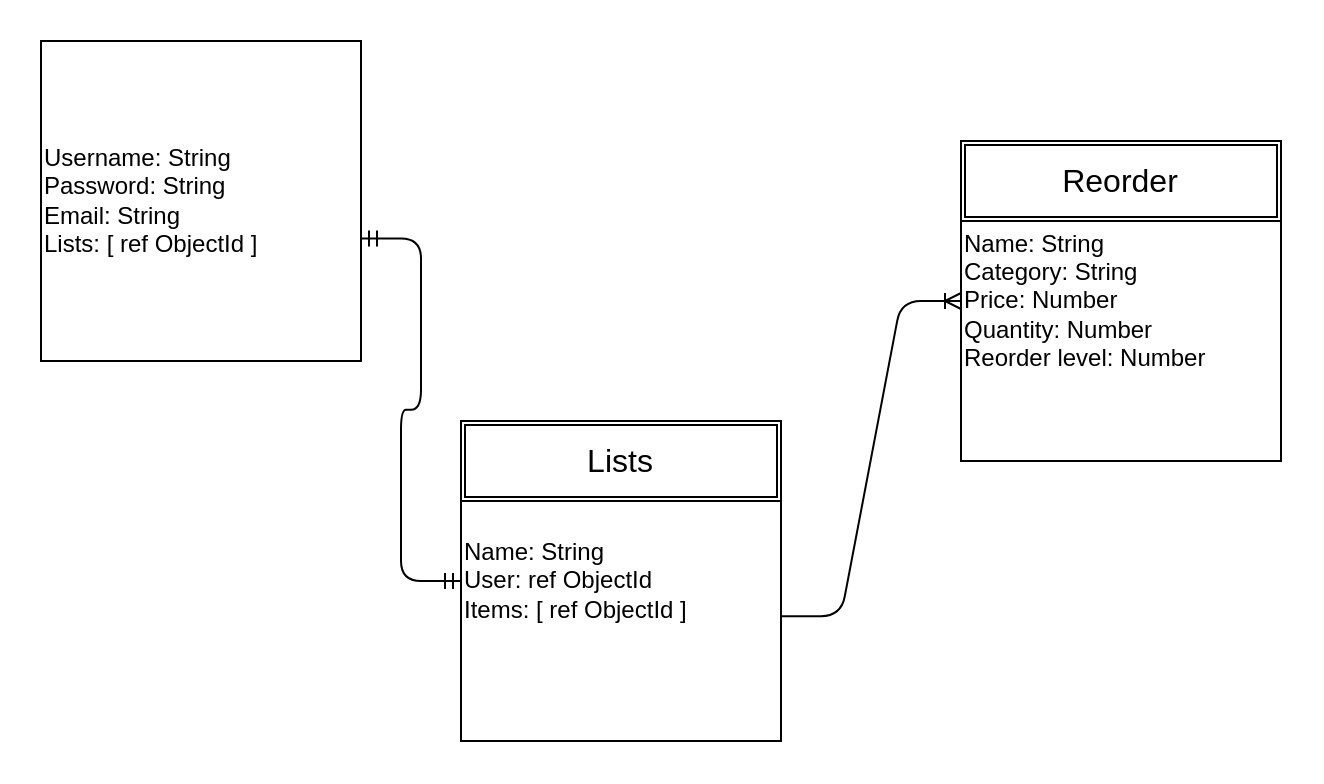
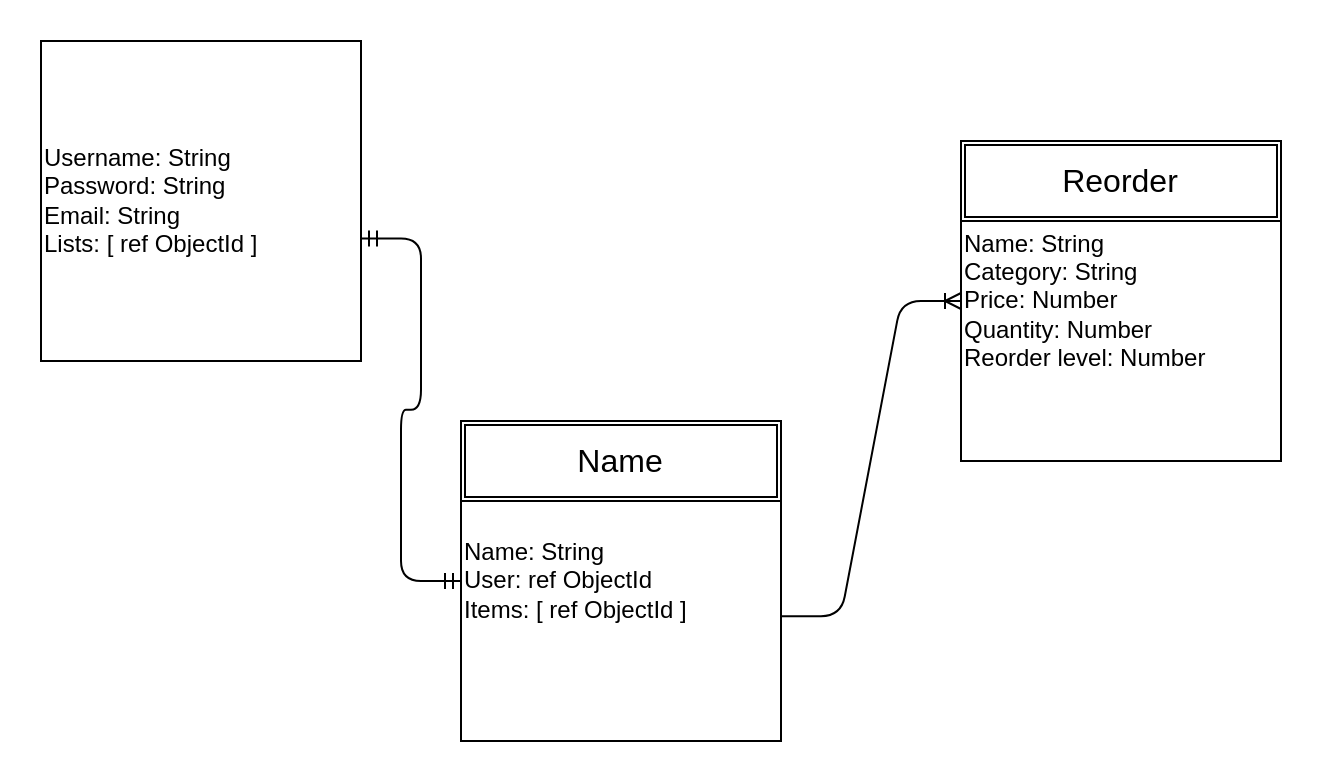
node "Lists": label "Lists" -> "Name"
